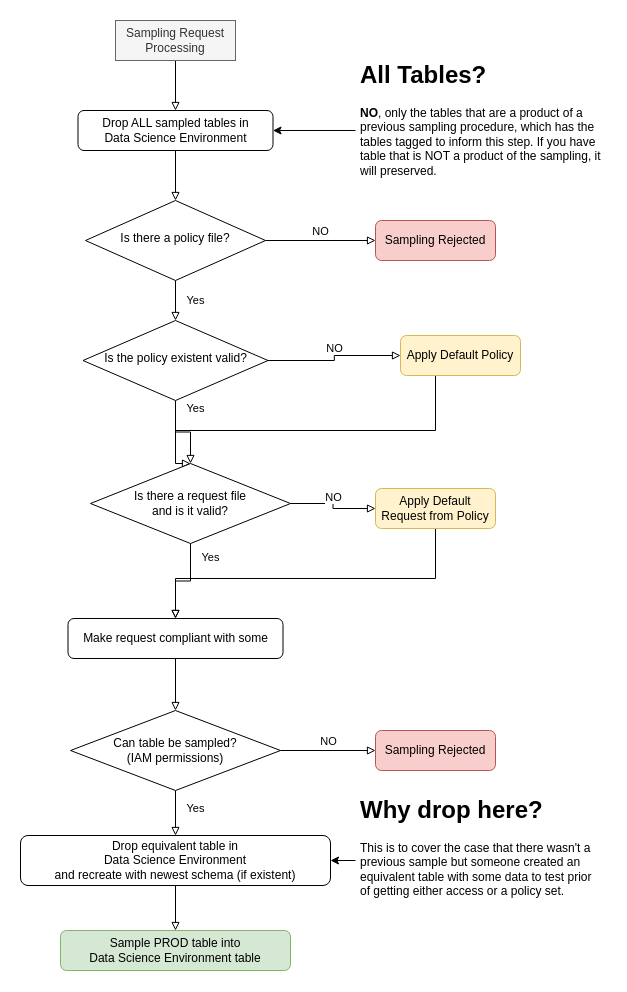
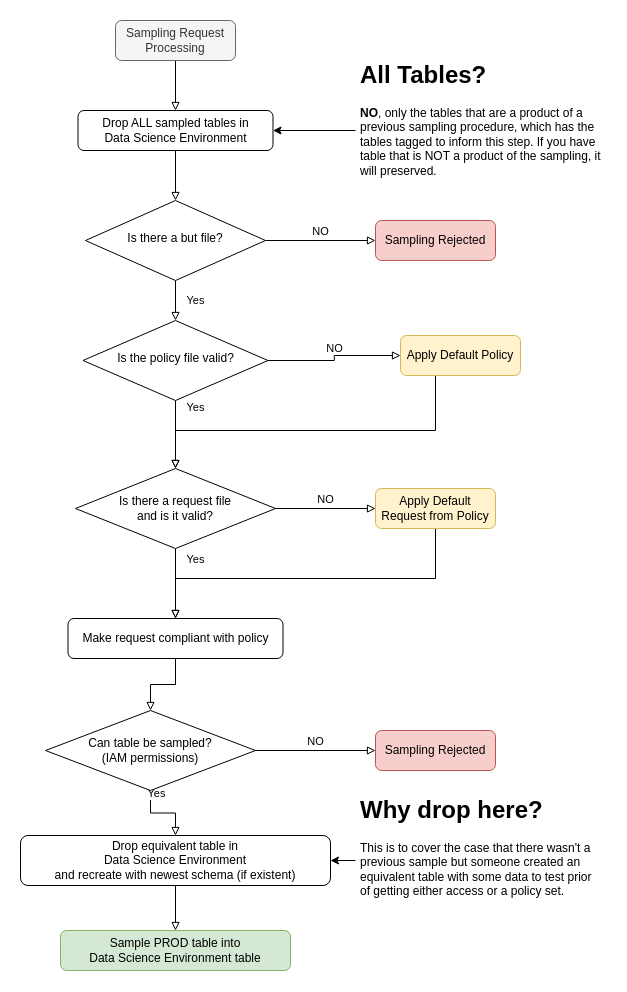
node "Sampling Request Processing": shape rectangle -> rounded rectangle
node "Is there a policy file?": label "Is there a policy file?" -> "Is there a but file?"
node "Is the policy existent valid?": label "Is the policy existent valid?" -> "Is the policy file valid?"
node "Is there a request file and is it valid?": moved (191, 504) -> (176, 509)
node "Make request compliant with some": label "Make request compliant with some" -> "Make request compliant with policy"
node "Can table be sampled? (IAM permissions)": moved (176, 751) -> (151, 751)
